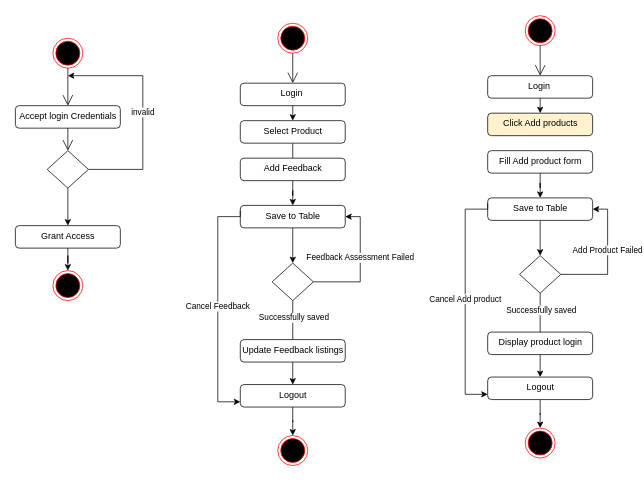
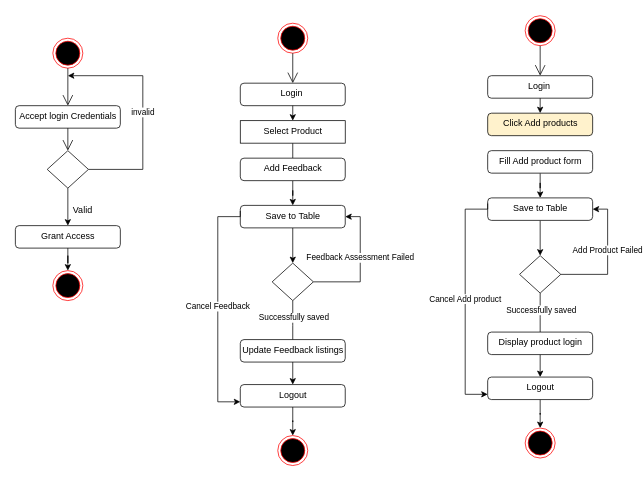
node "Select Product": shape rounded rectangle -> rectangle
node "Valid": added
